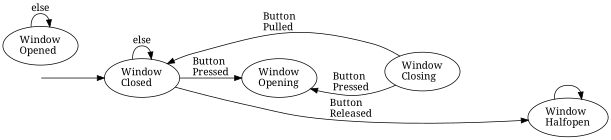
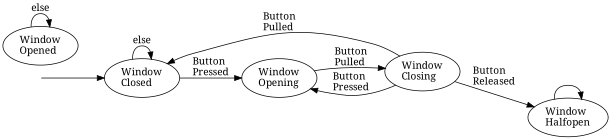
edge "Window Opening" -> "Window Closing": added, label "Button Pulled"
edge "Window Closed" -> "Window Halfopen": now "Window Closing" -> "Window Halfopen"
